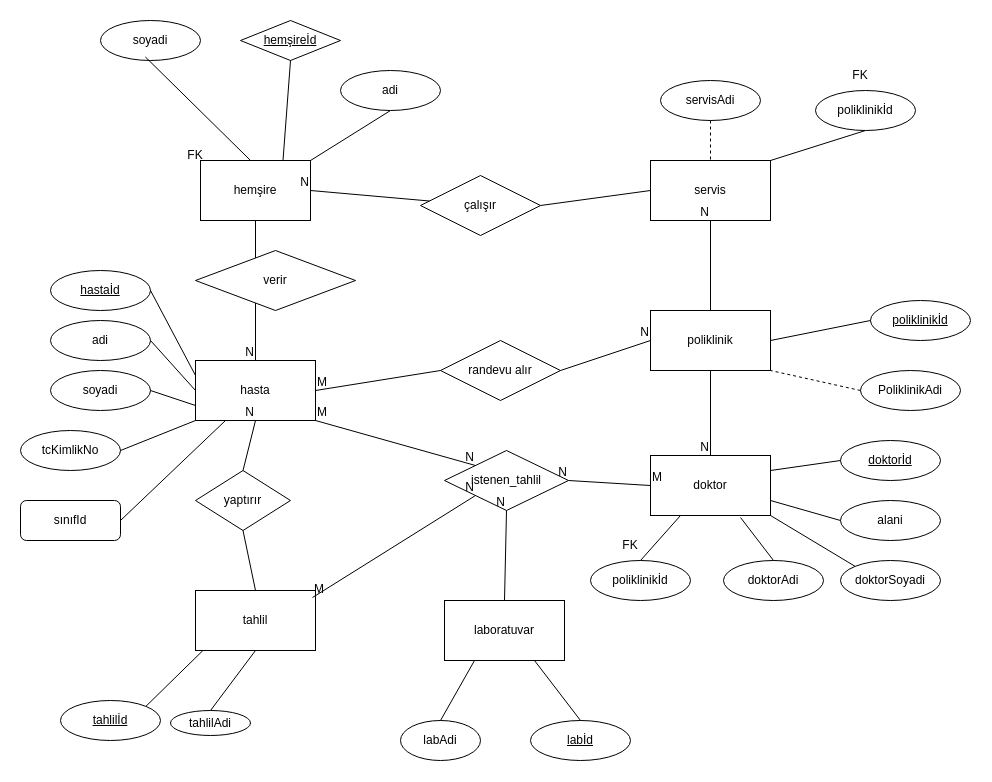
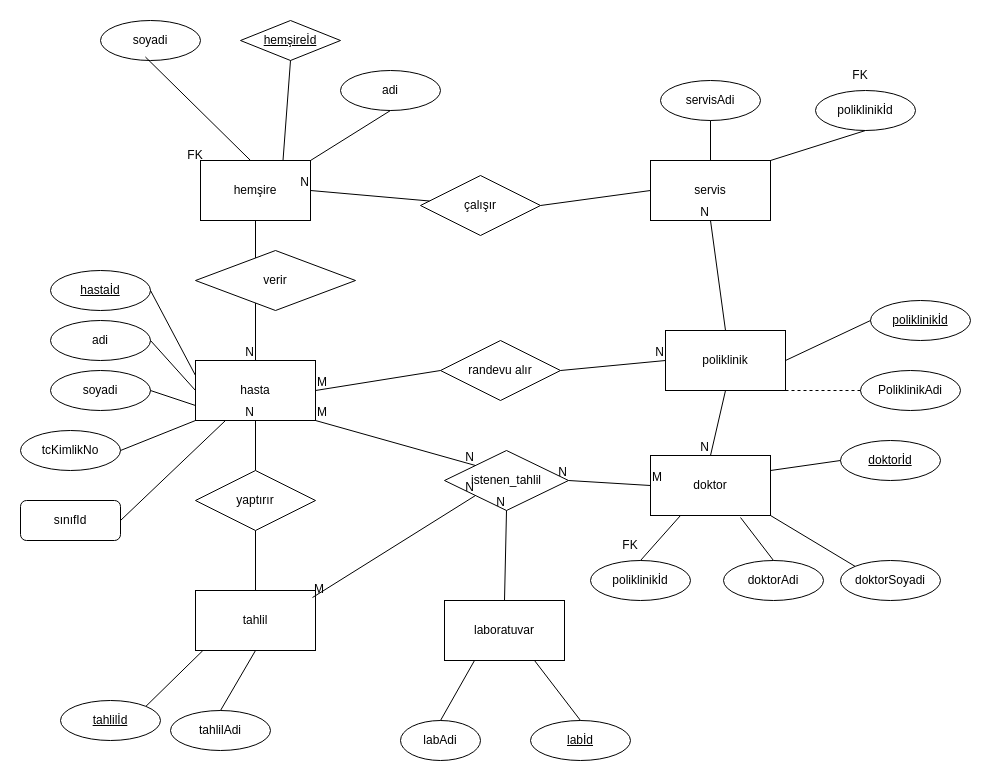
edge "servisAdi" -- "servis": style dashed -> solid
node "poliklinik": moved (711, 341) -> (726, 361)
node "yaptırır": size 95x60 -> 120x60
edge "doktor" -- "alani": removed
node "alani": removed
node "tahlilAdi": size 80x25 -> 100x40
